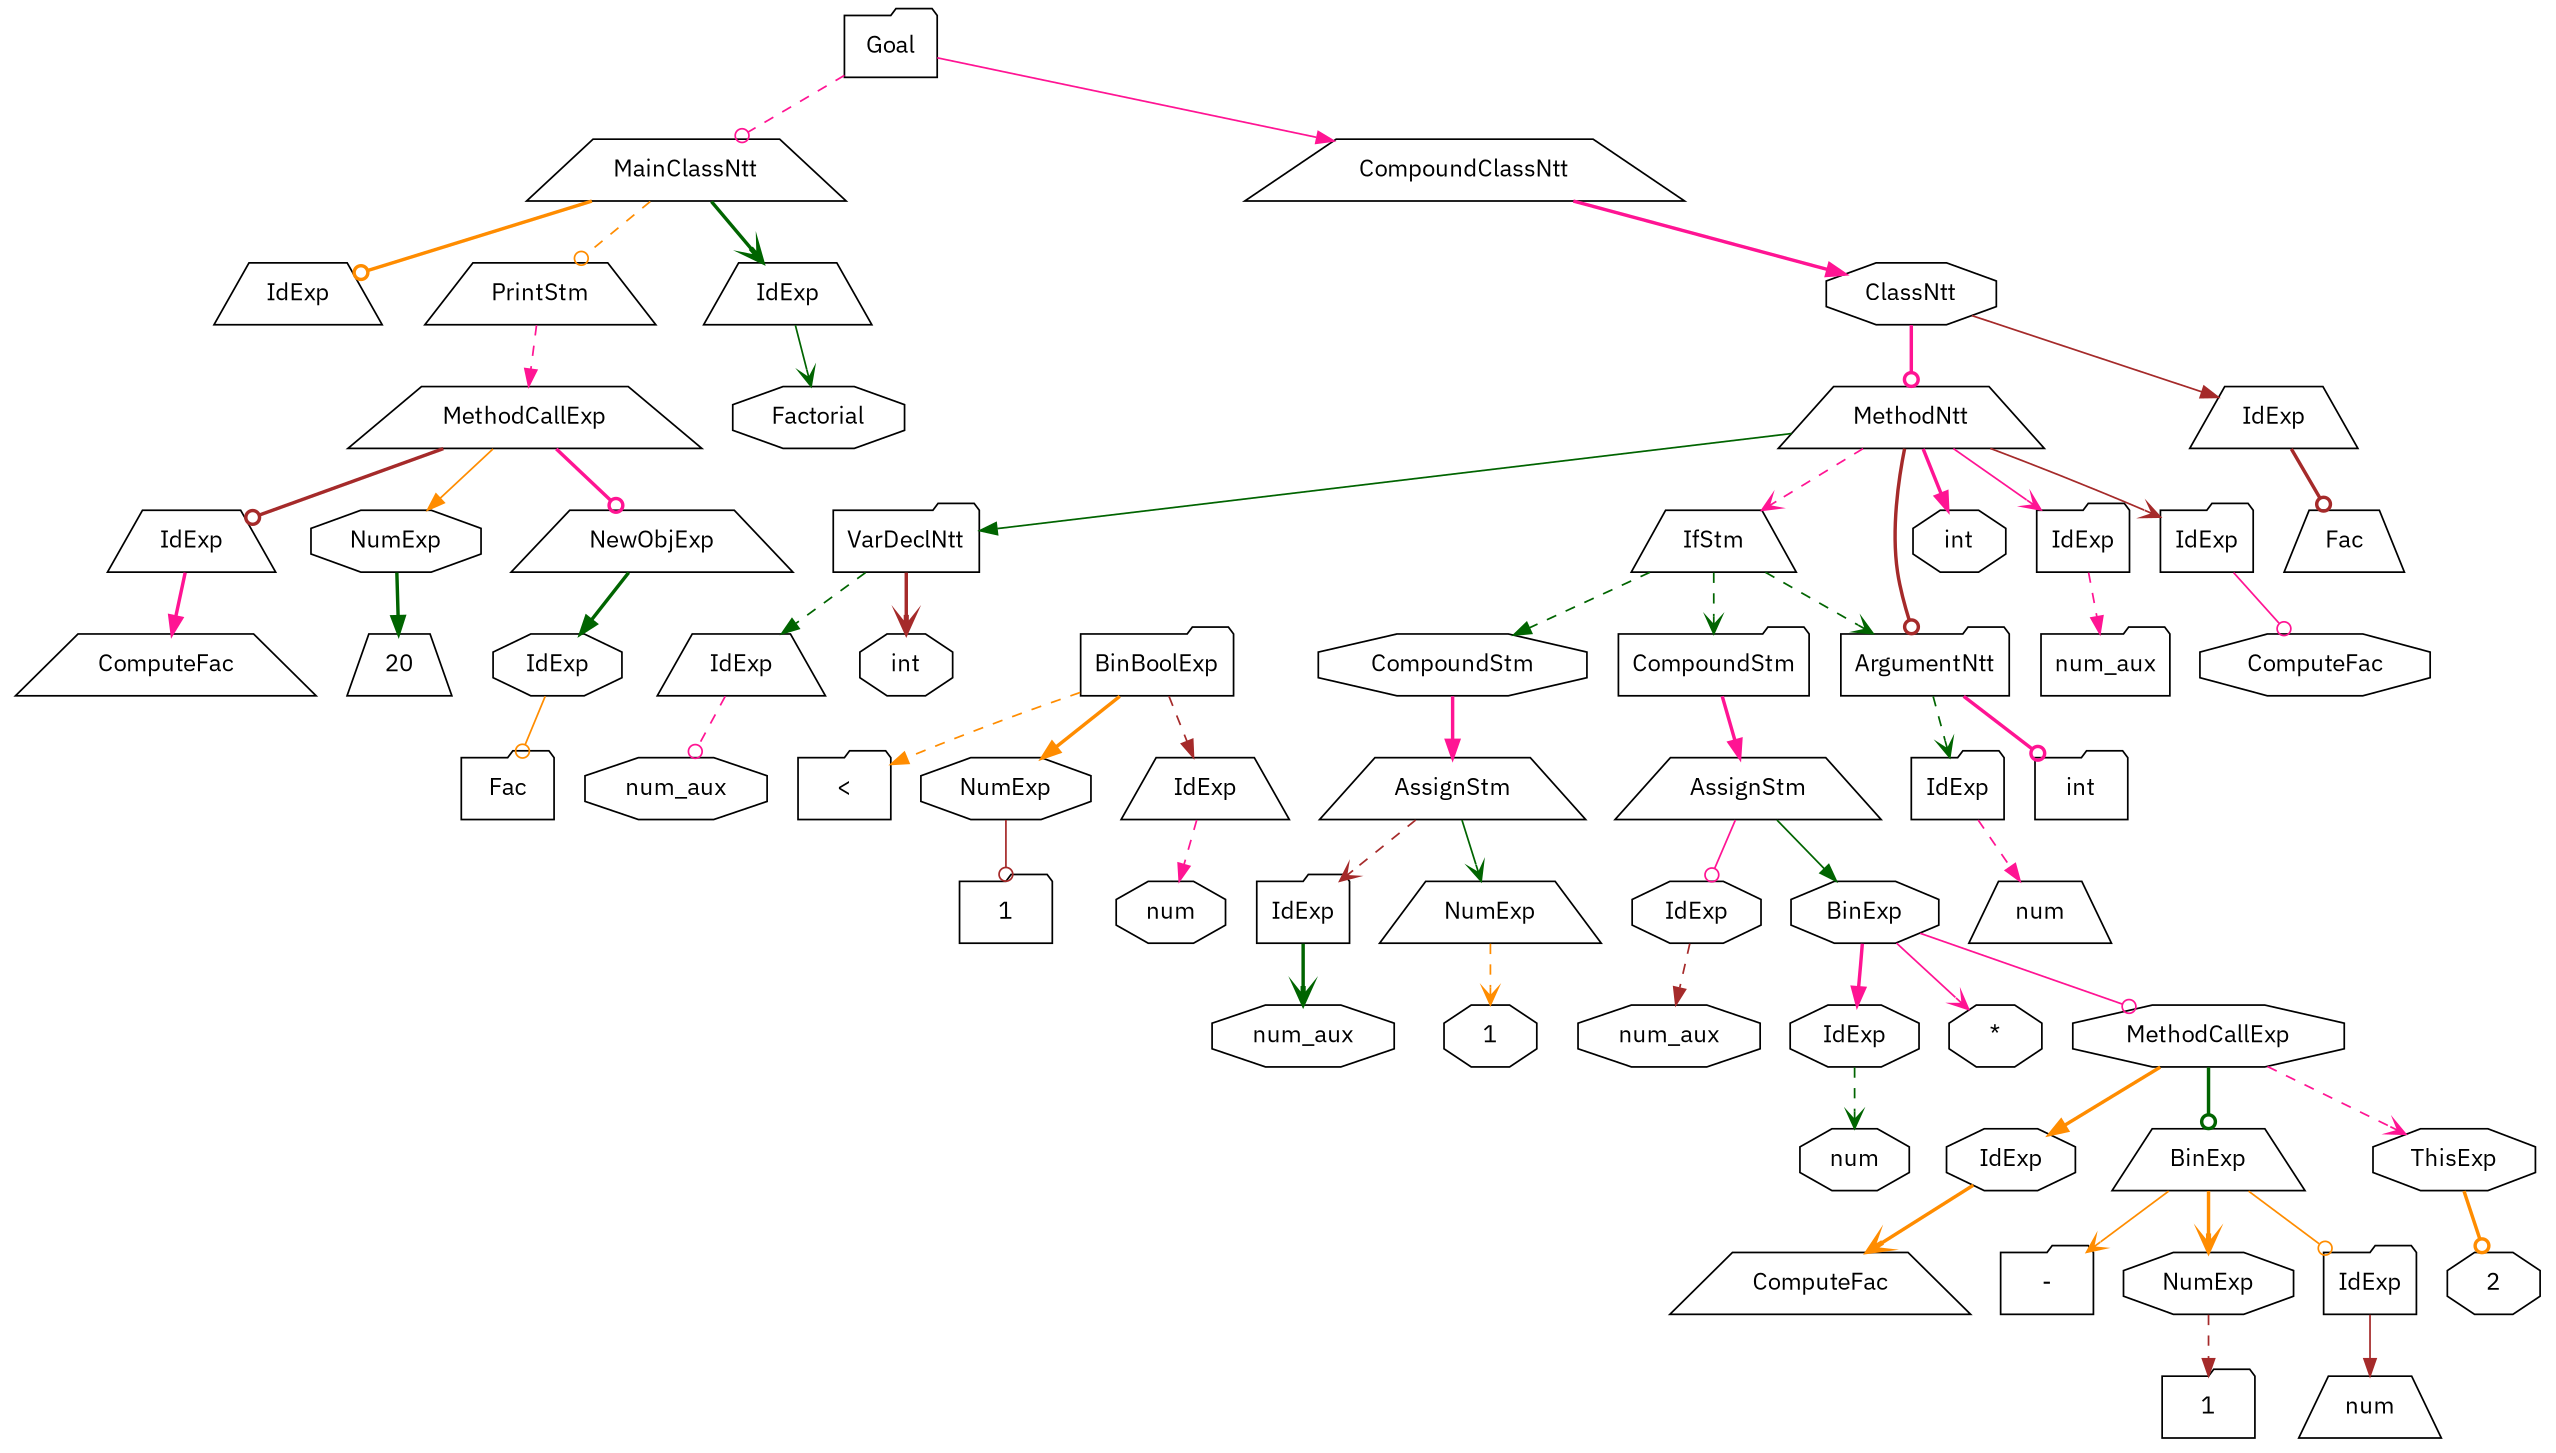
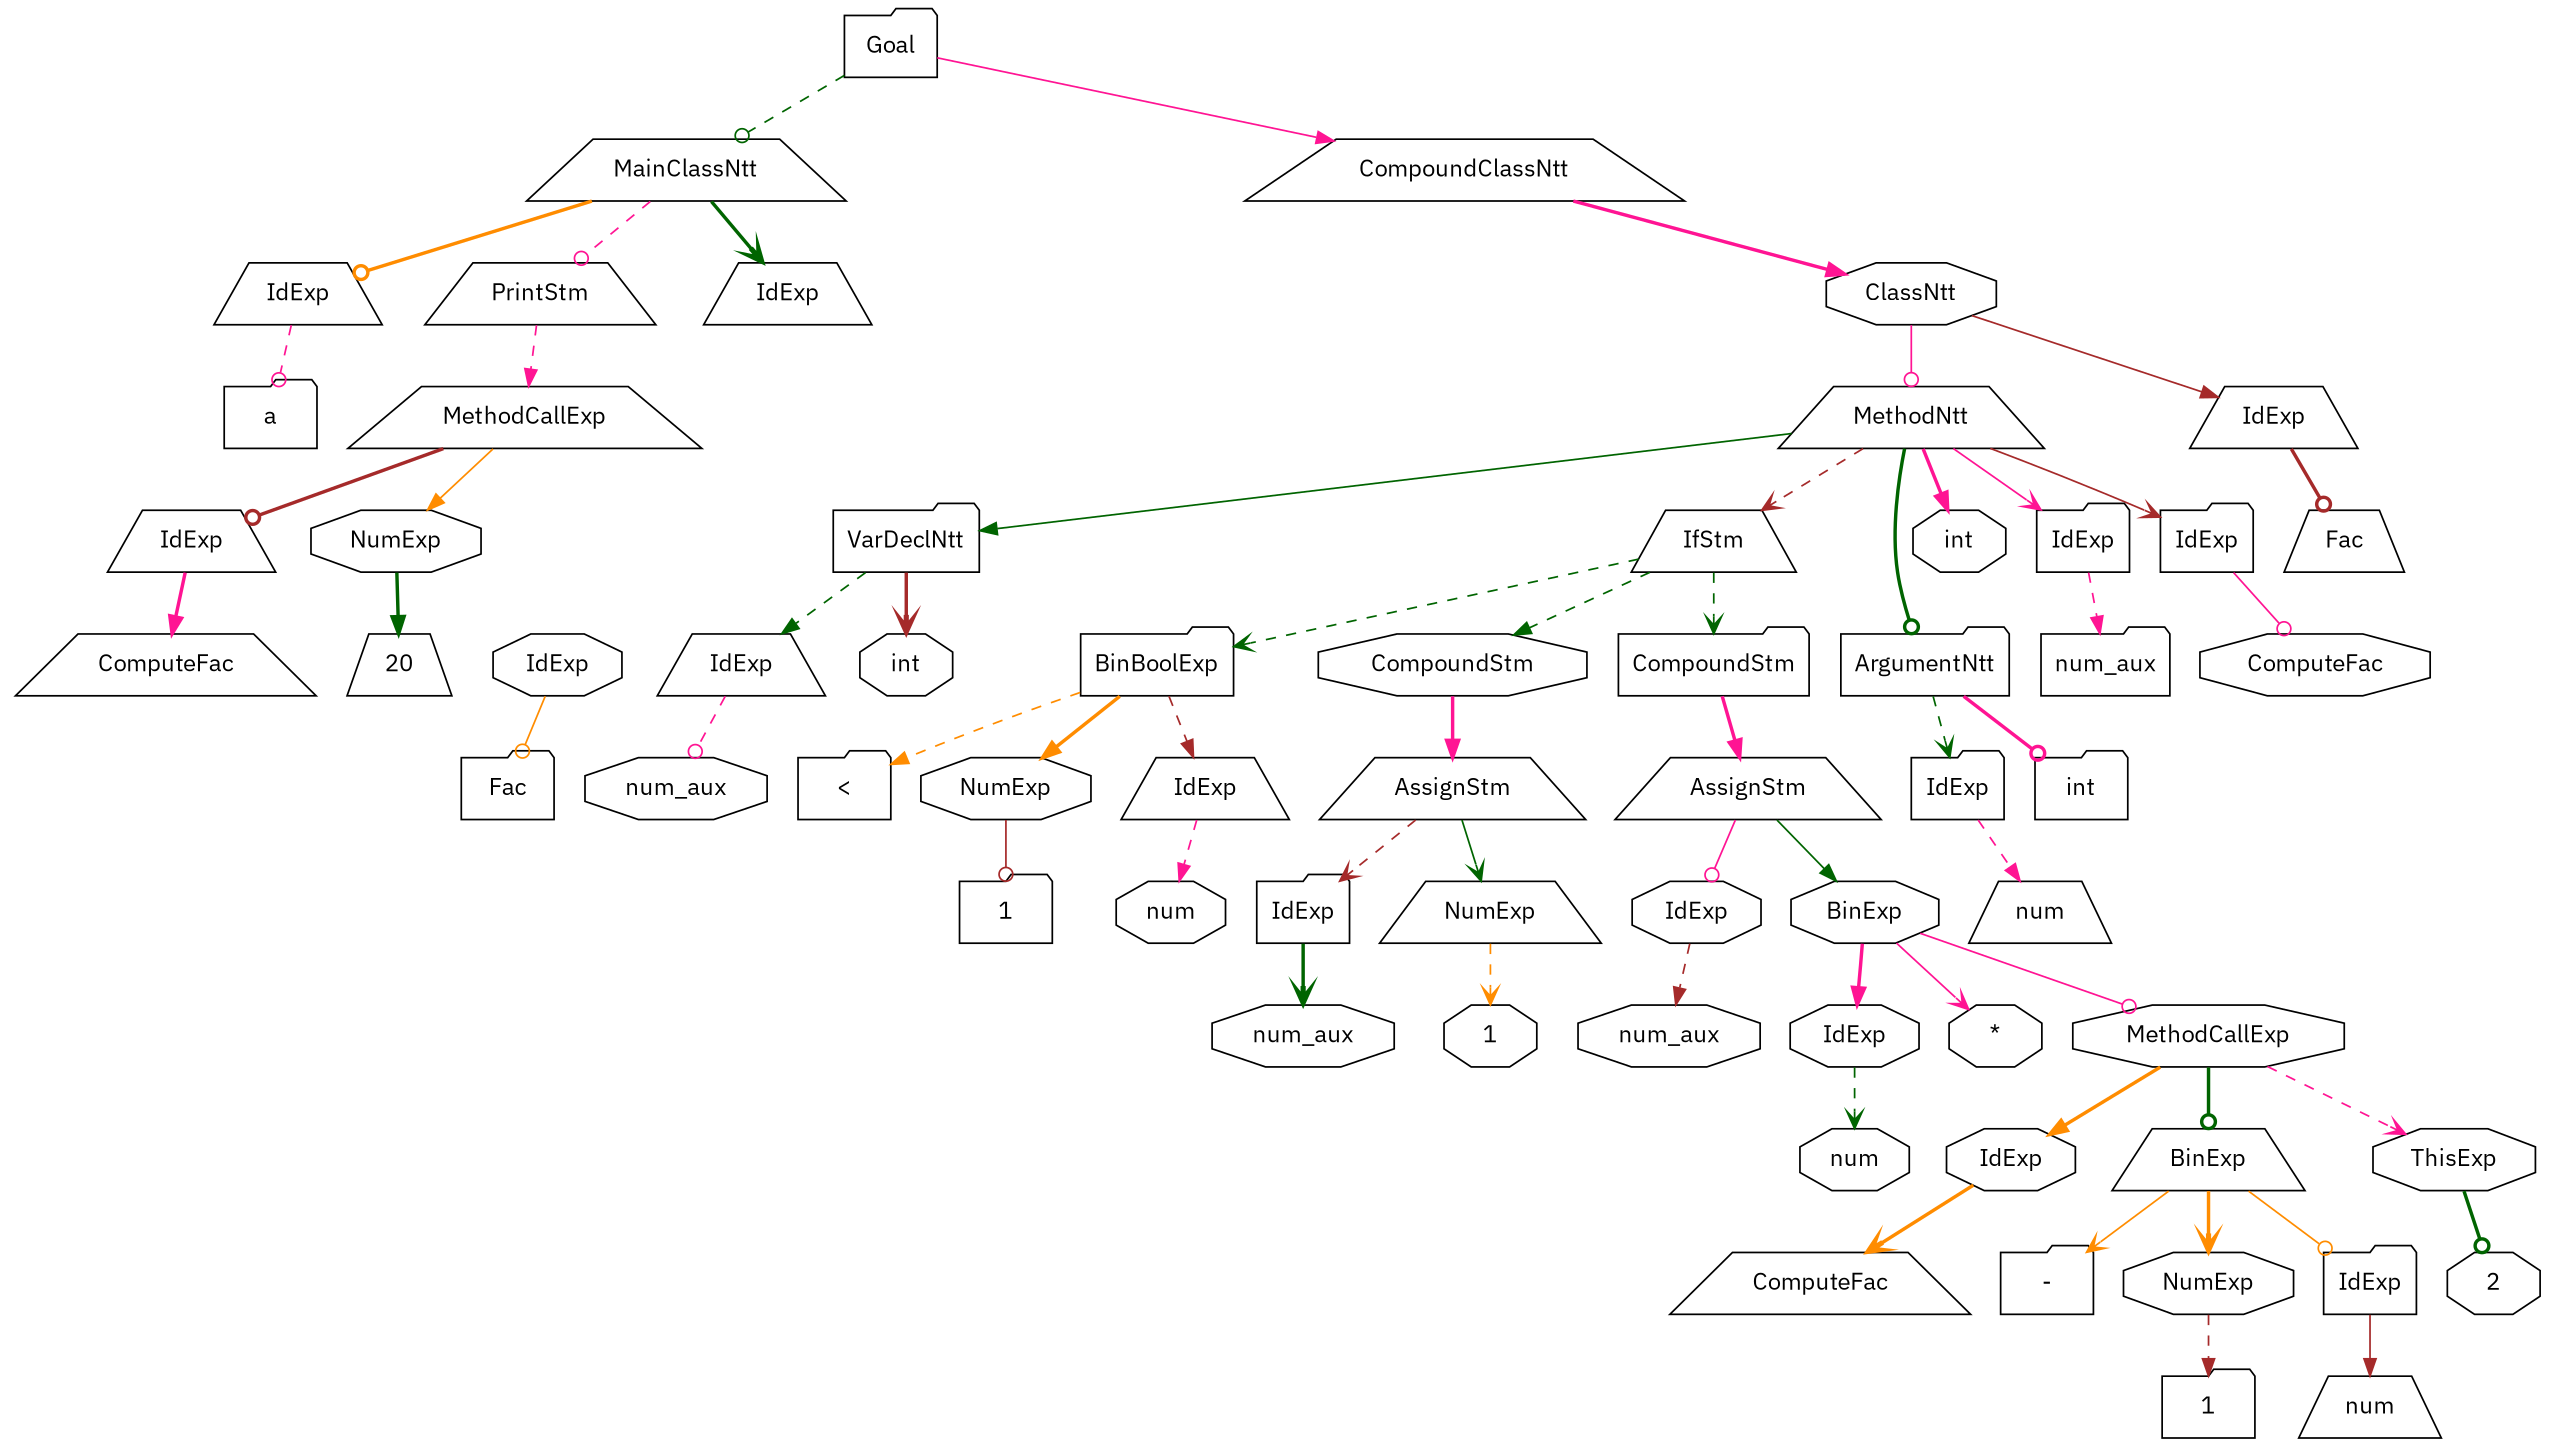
edge "Goal" -> "MainClassNtt": color deeppink -> darkgreen
edge "MainClassNtt" -> "PrintStm": color darkorange -> deeppink
edge "ClassNtt" -> "MethodNtt": style bold -> solid
node "a": added
node "Factorial": removed
edge "MethodNtt" -> "IfStm": color deeppink -> brown
edge "MethodNtt" -> "ArgumentNtt": color brown -> darkgreen
node "NewObjExp": removed
edge "IfStm" -> "ArgumentNtt": now "IfStm" -> "BinBoolExp"
edge "ThisExp" -> "2": color darkorange -> darkgreen
